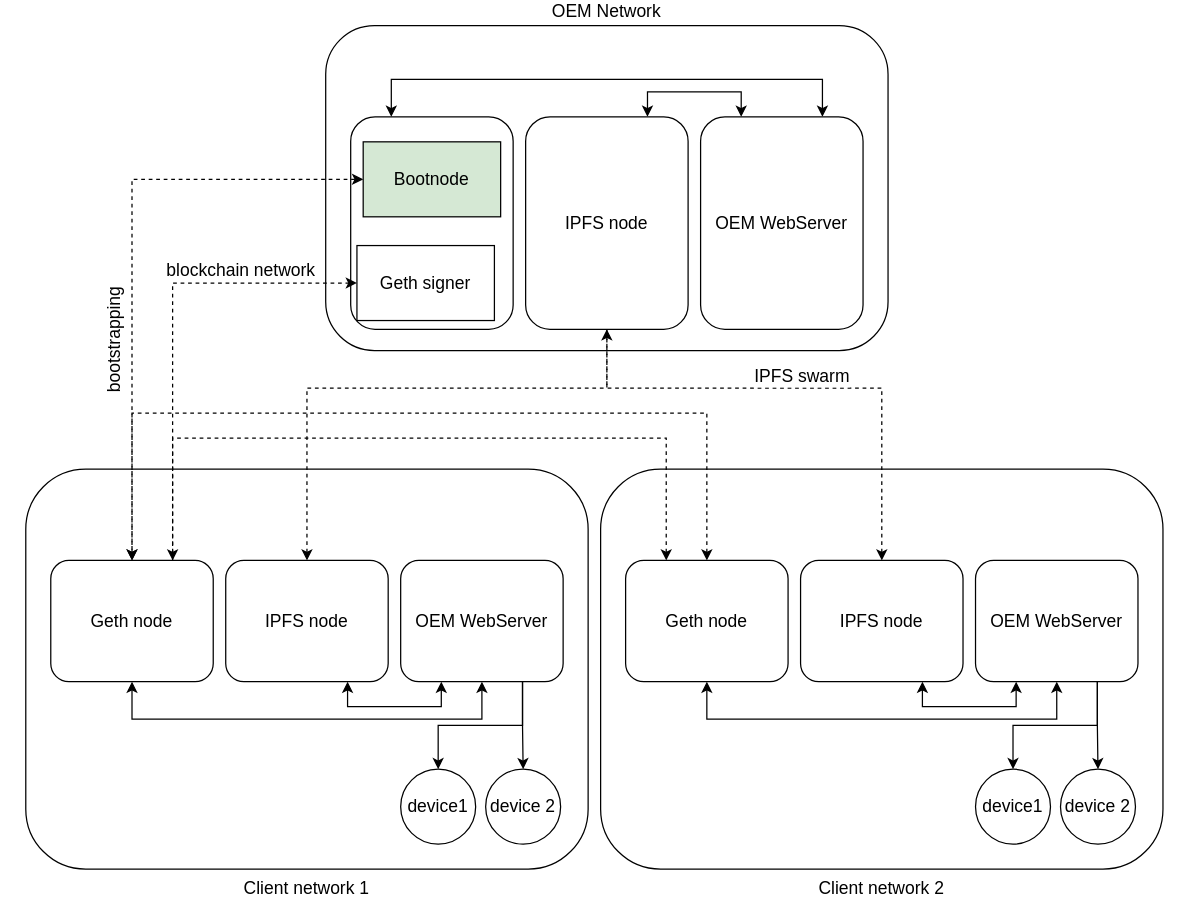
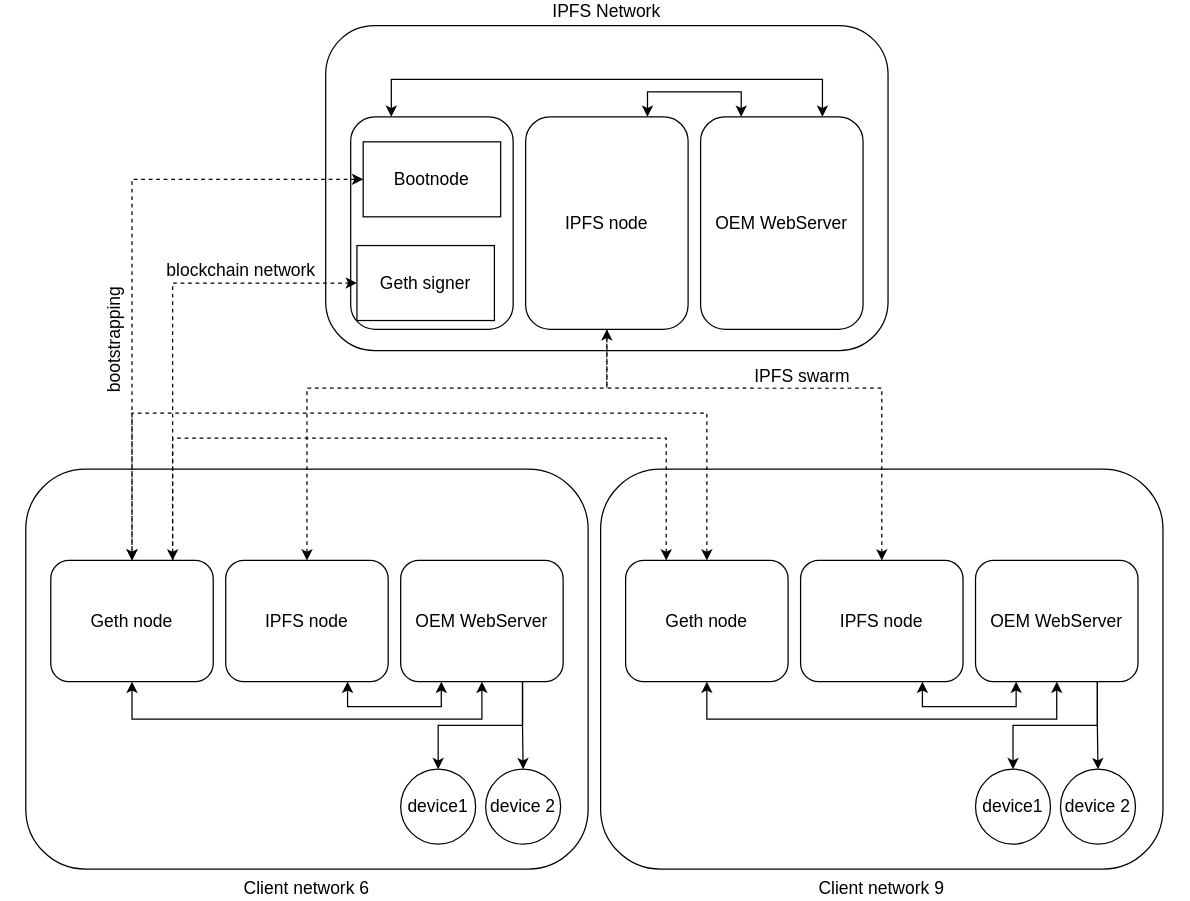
node "OEM Network": label "OEM Network" -> "IPFS Network"
node "Bootnode": fillcolor #d5e8d4 -> #ffffff
node "Client network 1": label "Client network 1" -> "Client network 6"
node "Client network 2": label "Client network 2" -> "Client network 9"
